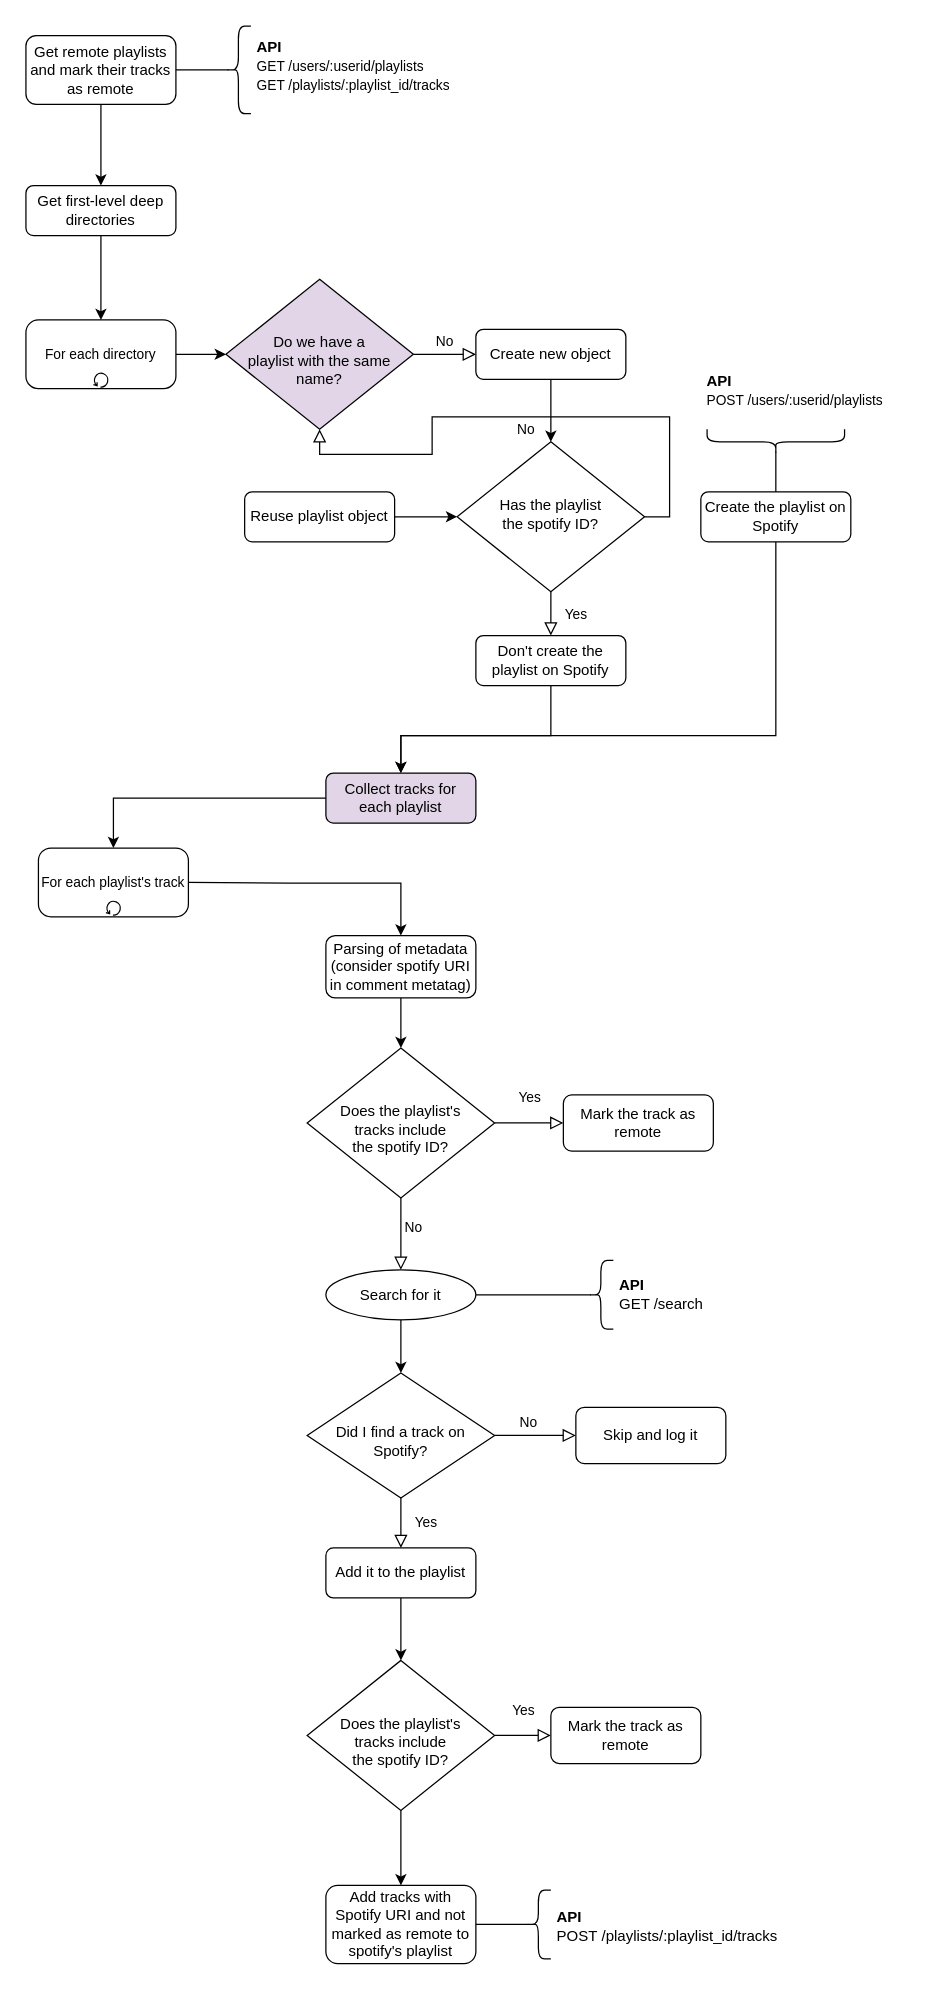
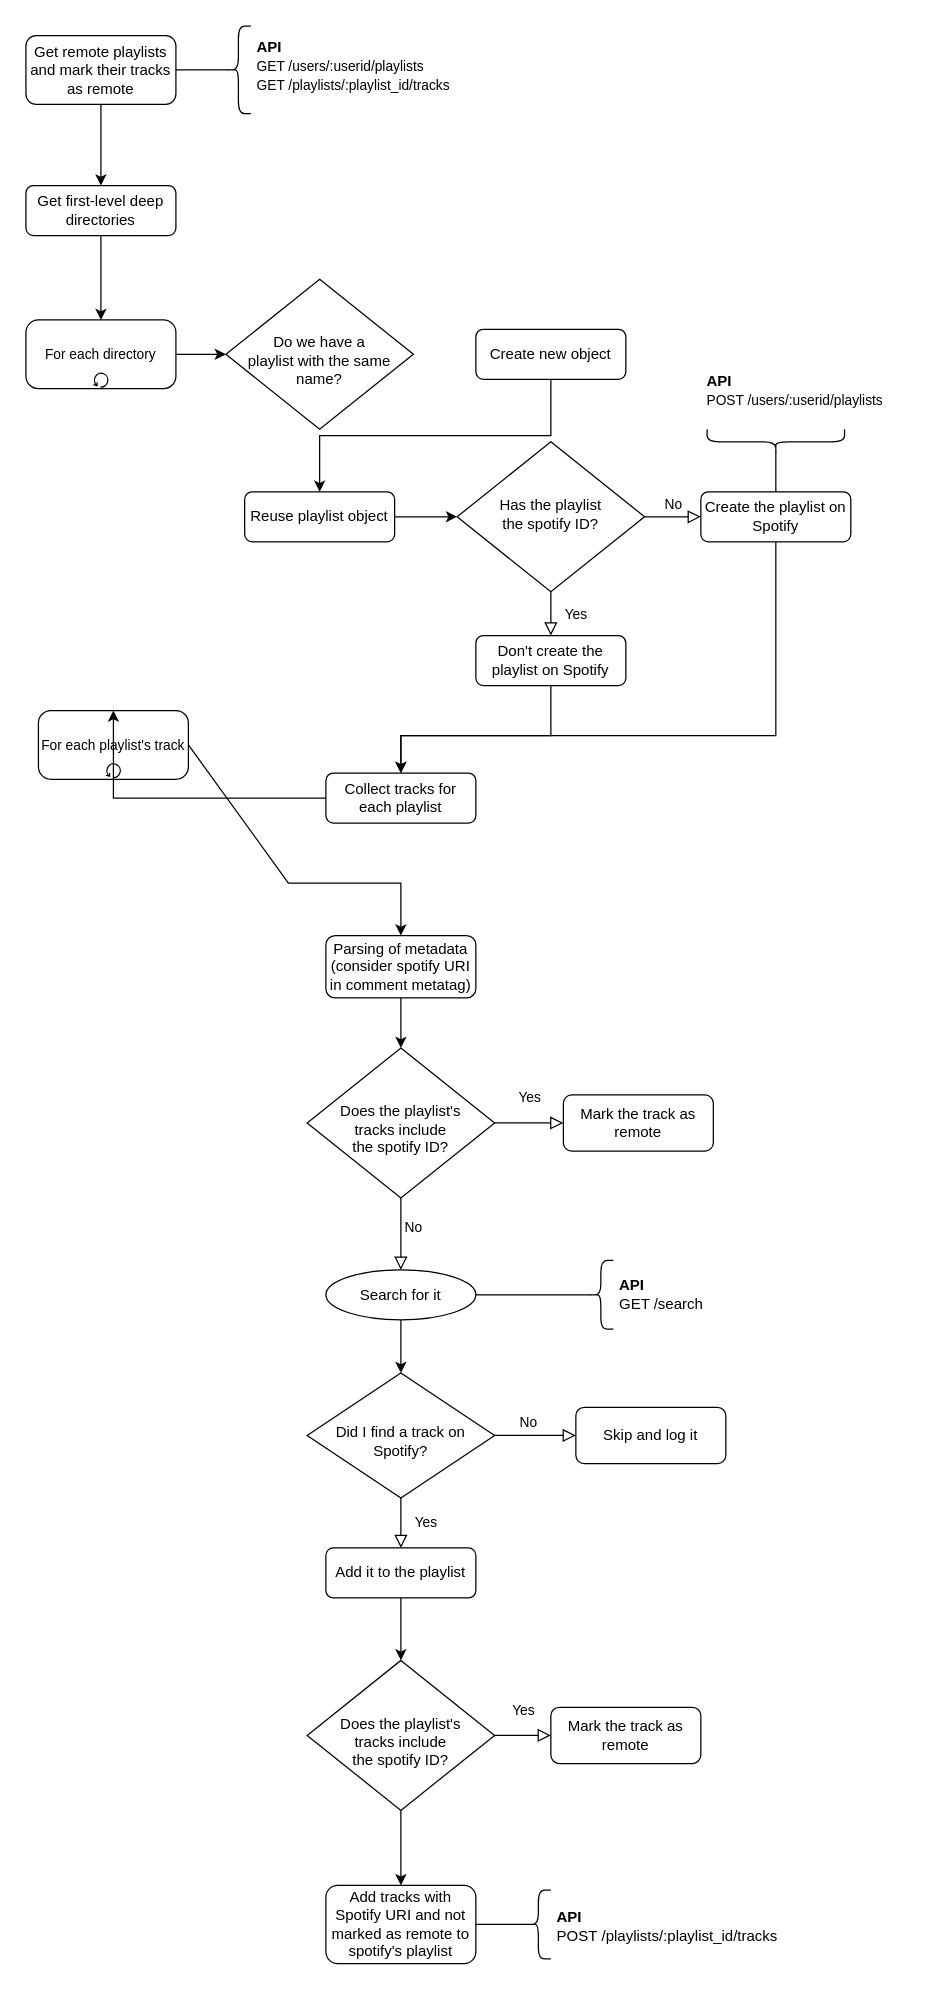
node "Do we have a playlist with the same name?": fillcolor #e1d5e7 -> #ffffff
edge "Do we have a playlist with the same name?" -> "Create new object": removed, label "No"
edge "Has the playlist the spotify ID?" -> "Do we have a playlist with the same name?": now "Has the playlist the spotify ID?" -> "Create the playlist on Spotify"
edge "Create new object" -> "Has the playlist the spotify ID?": now "Create new object" -> "Reuse playlist object"
node "Collect tracks for each playlist": fillcolor #e1d5e7 -> #ffffff
node "For each playlist's track": moved (113, 883) -> (113, 745)
